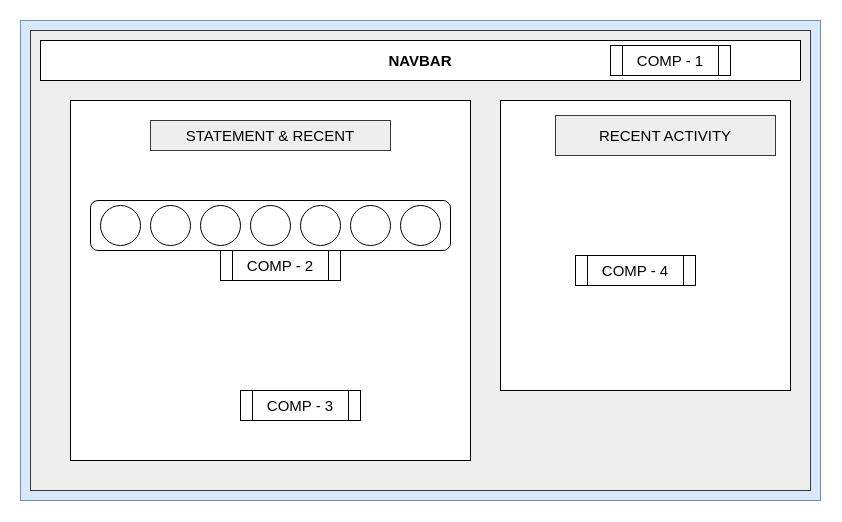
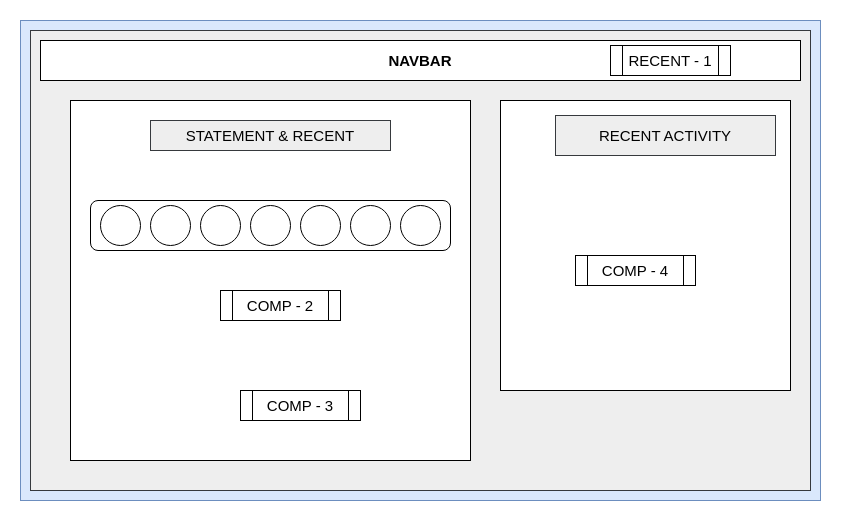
node "COMP - 1": label "COMP - 1" -> "RECENT - 1"
node "COMP - 2": moved (281, 266) -> (281, 306)
